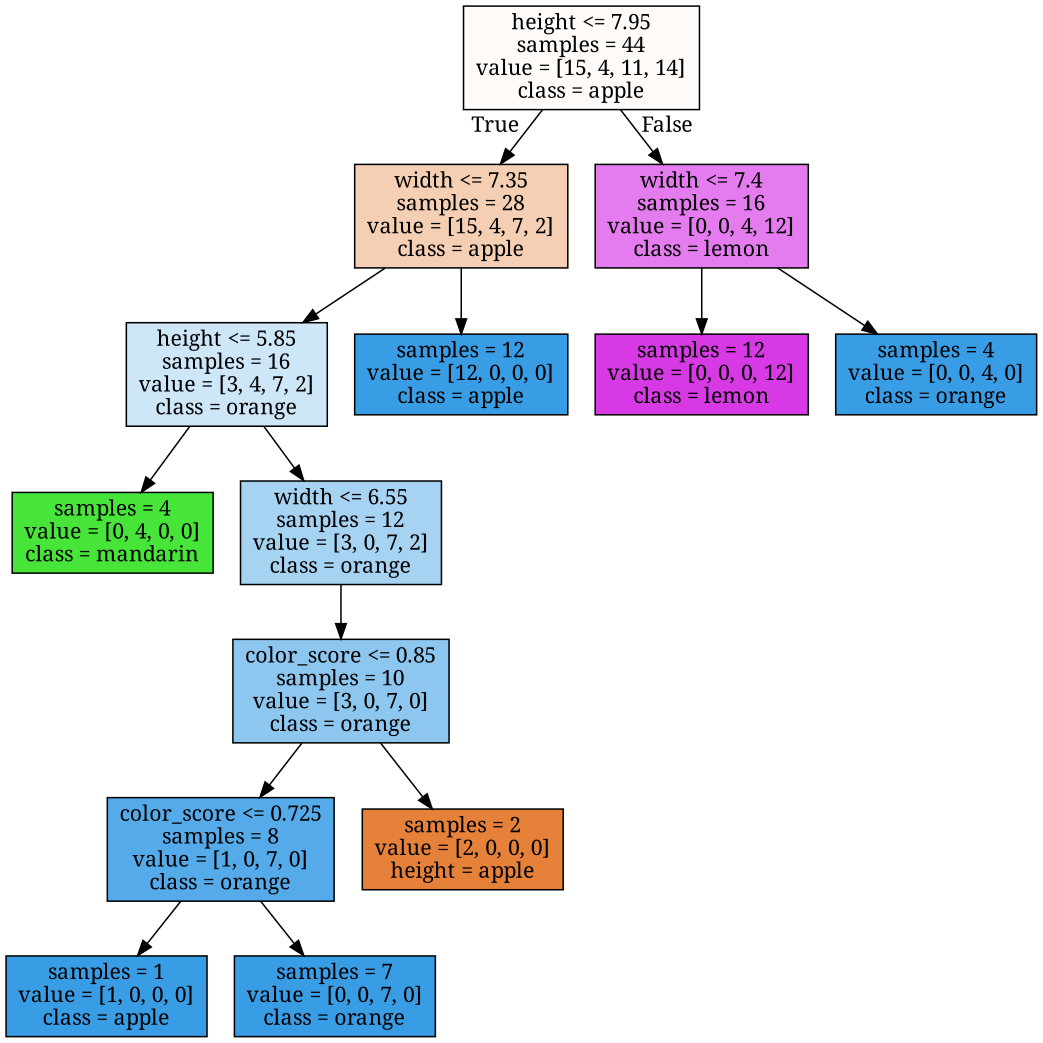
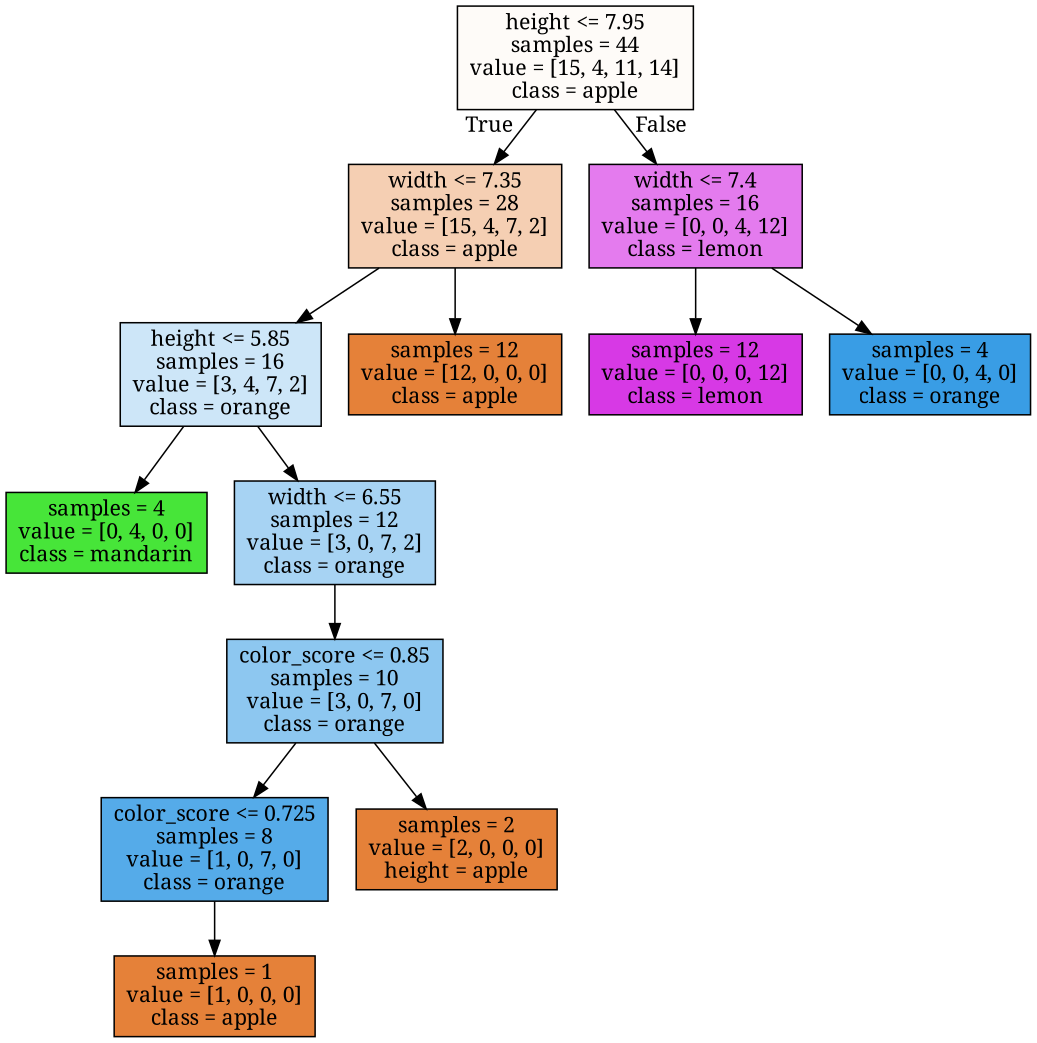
node "samples = 12 value = [12, 0, 0, 0] class = apple": fillcolor #399de5ff -> #e58139ff
node "samples = 1 value = [1, 0, 0, 0] class = apple": fillcolor #399de5ff -> #e58139ff
node "samples = 7 value = [0, 0, 7, 0] class = orange": removed
